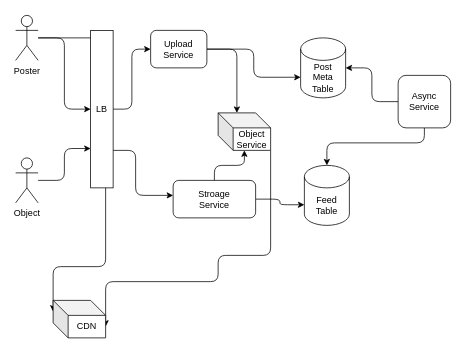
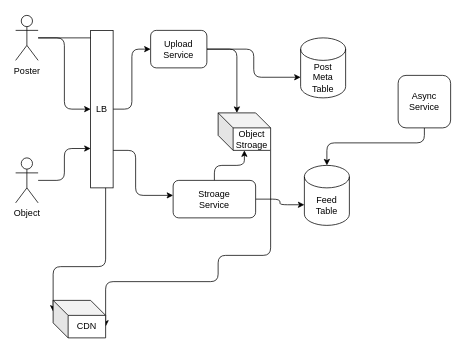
edge "Async Service" -> "Post Meta Table": removed
node "Object Service": label "Object Service" -> "Object Stroage"
